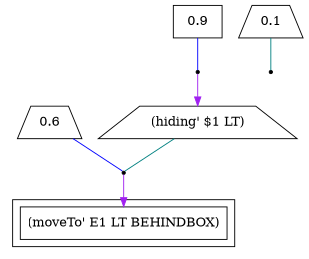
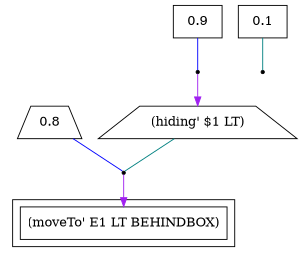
node "0.1": shape trapezium -> box
node "0.6": label "0.6" -> "0.8"
